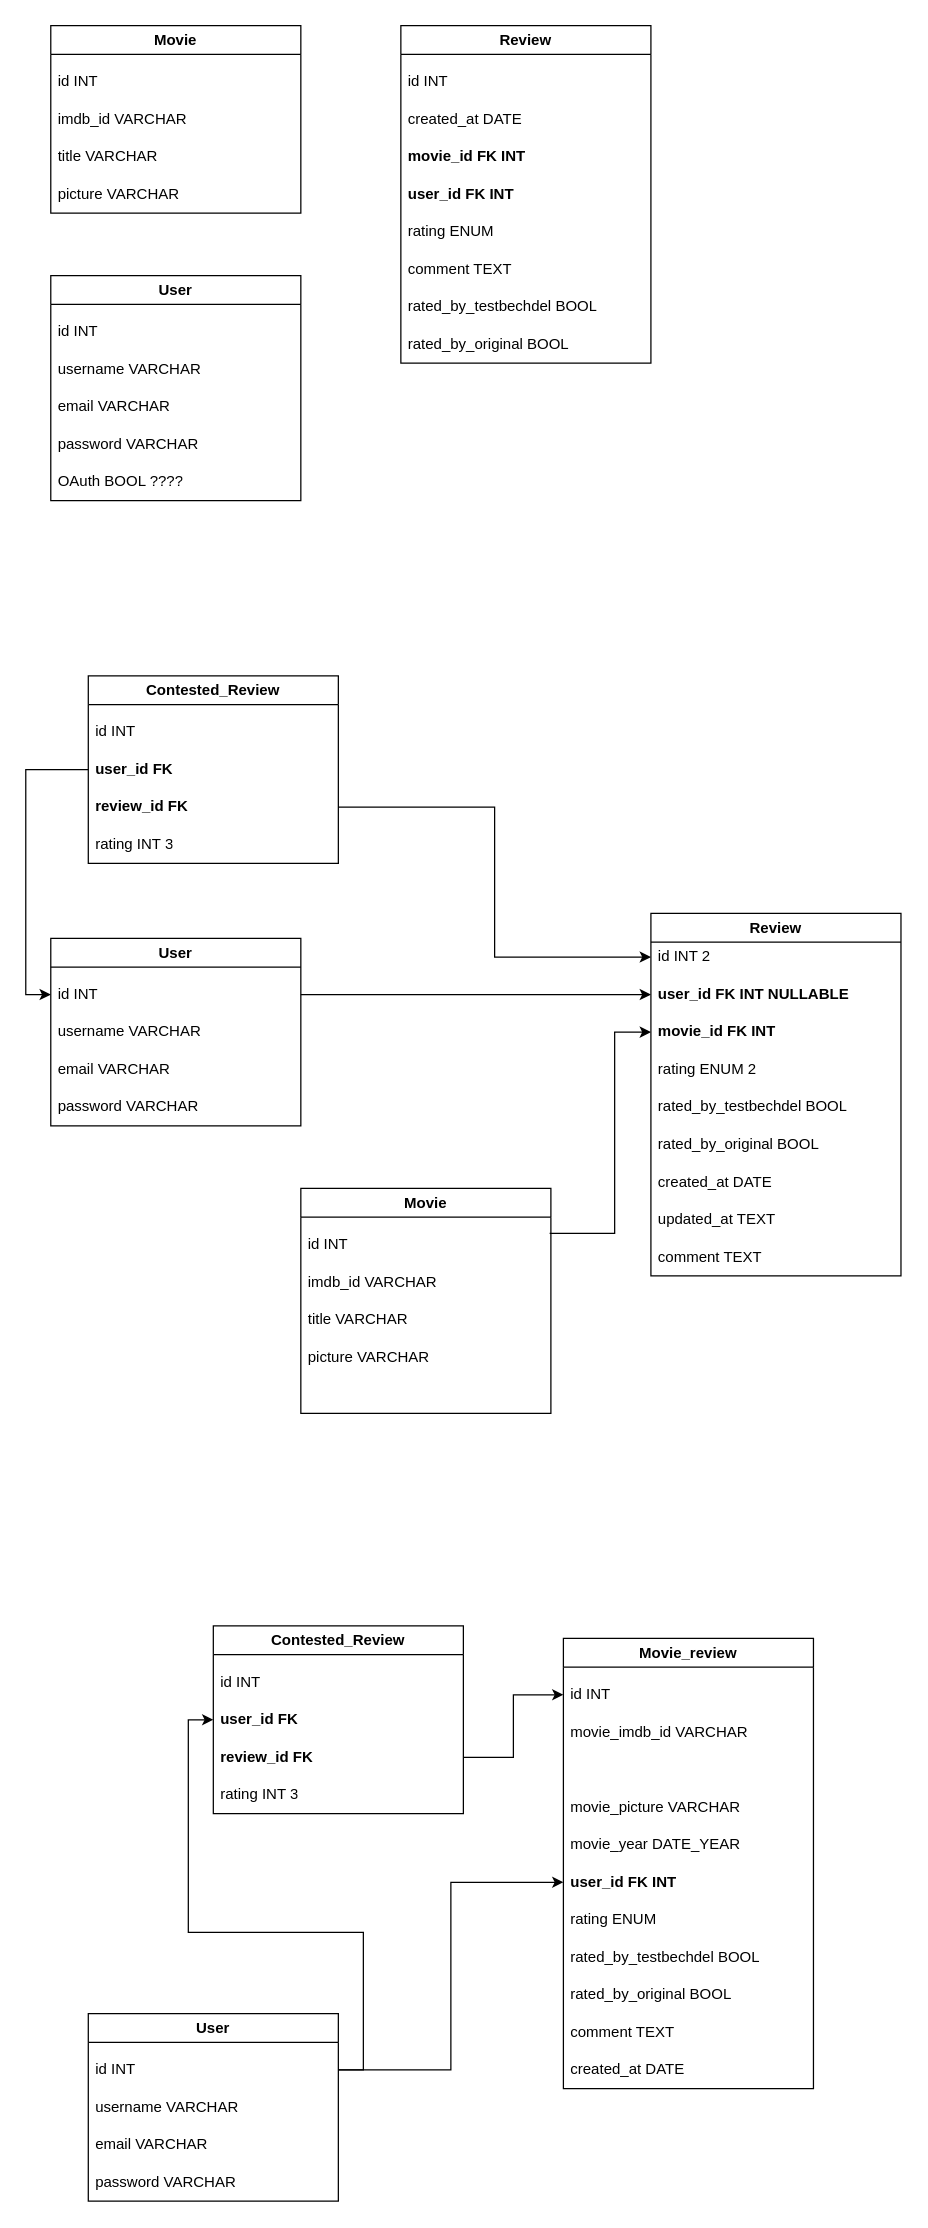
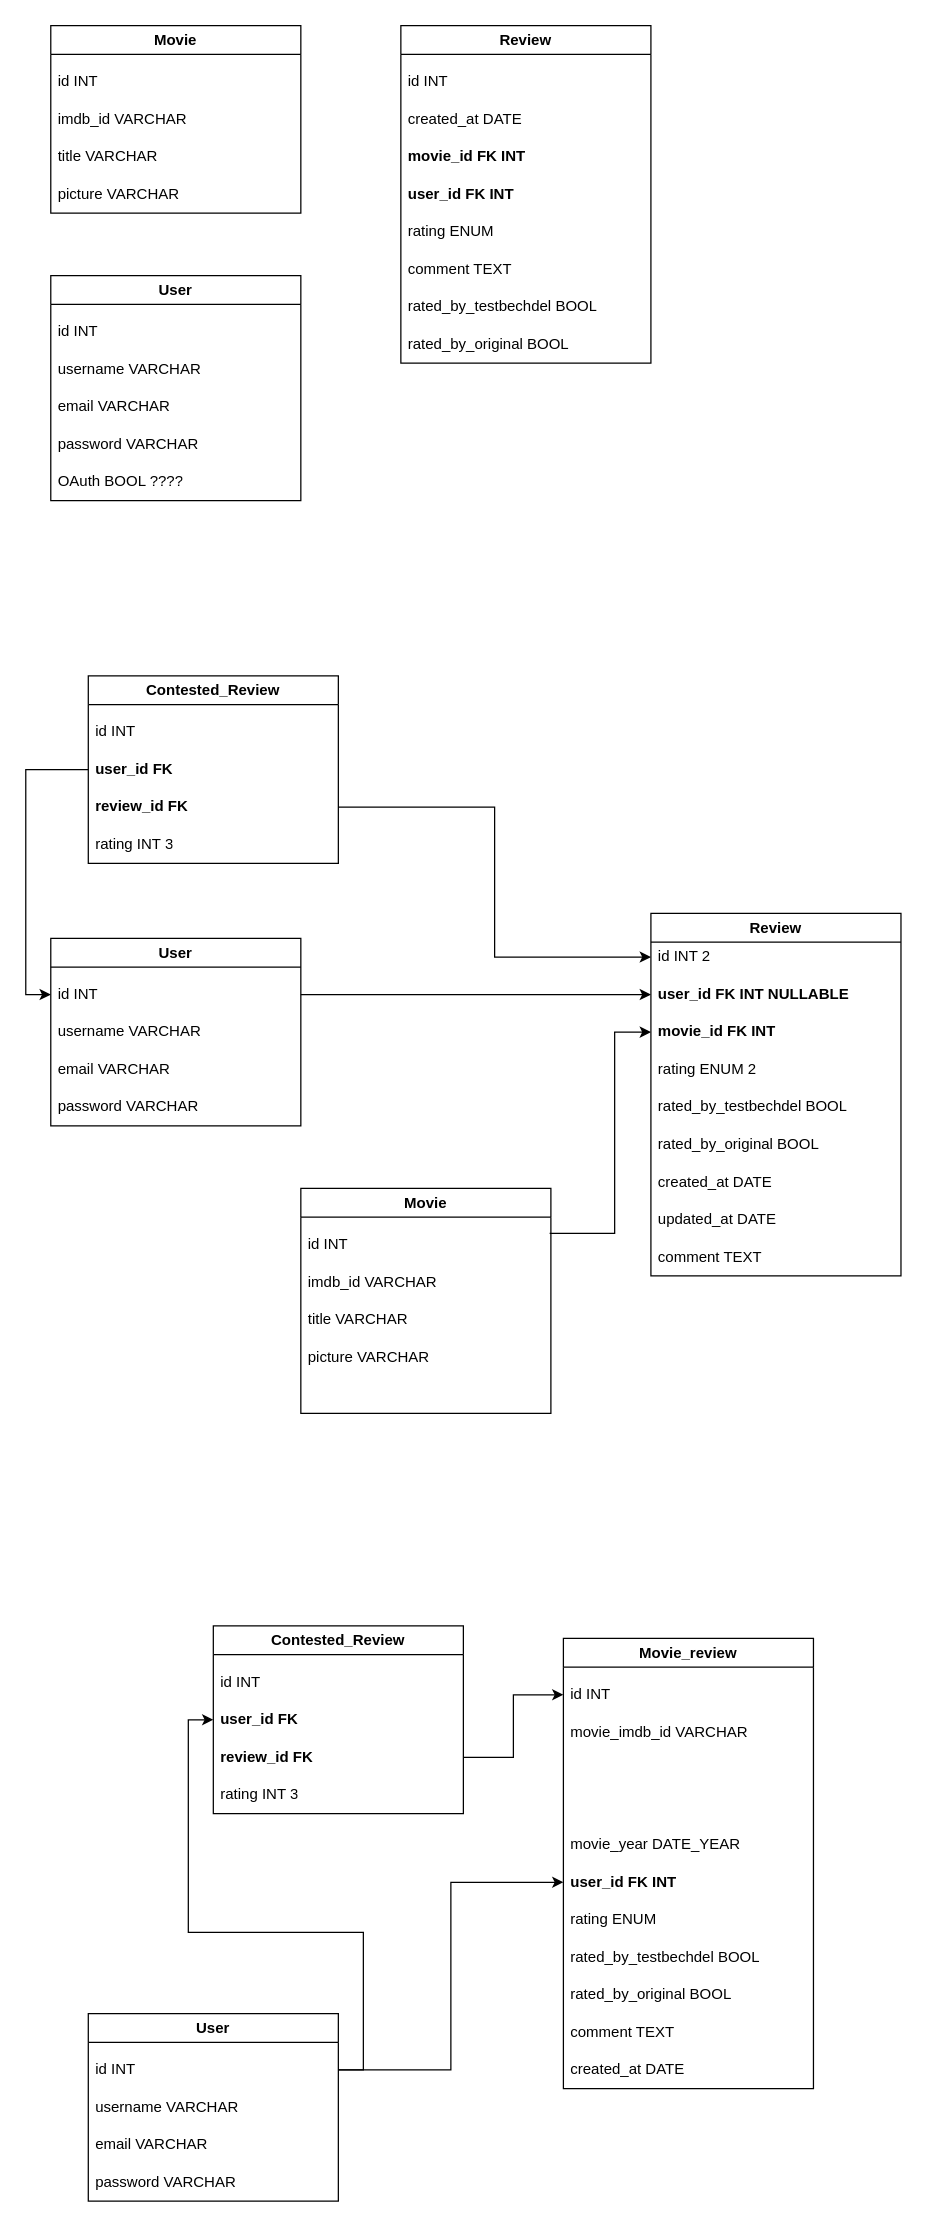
node "updated_at TEXT": label "updated_at TEXT" -> "updated_at DATE"
node "movie_picture VARCHAR": removed
